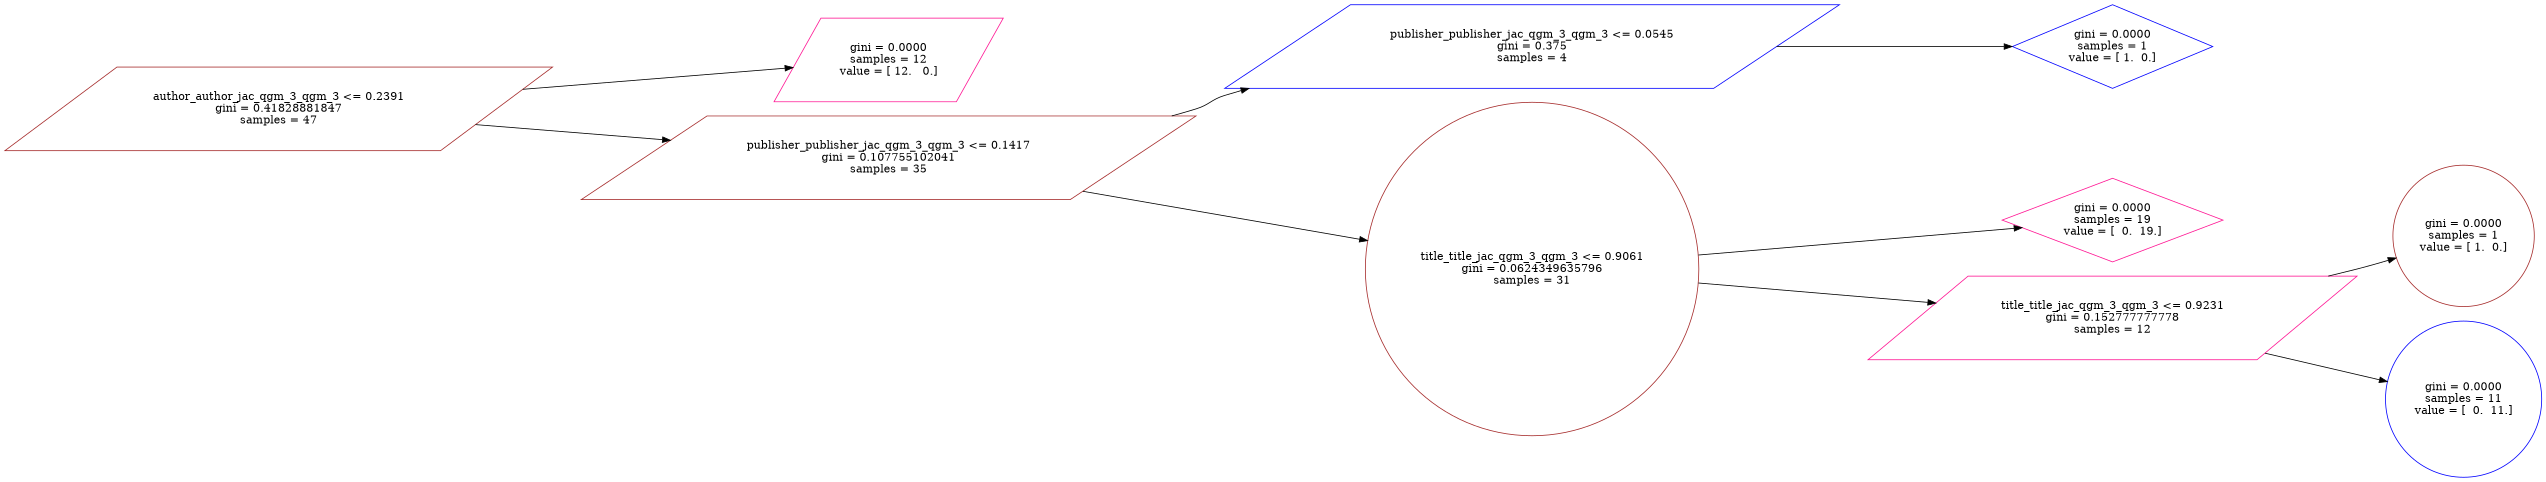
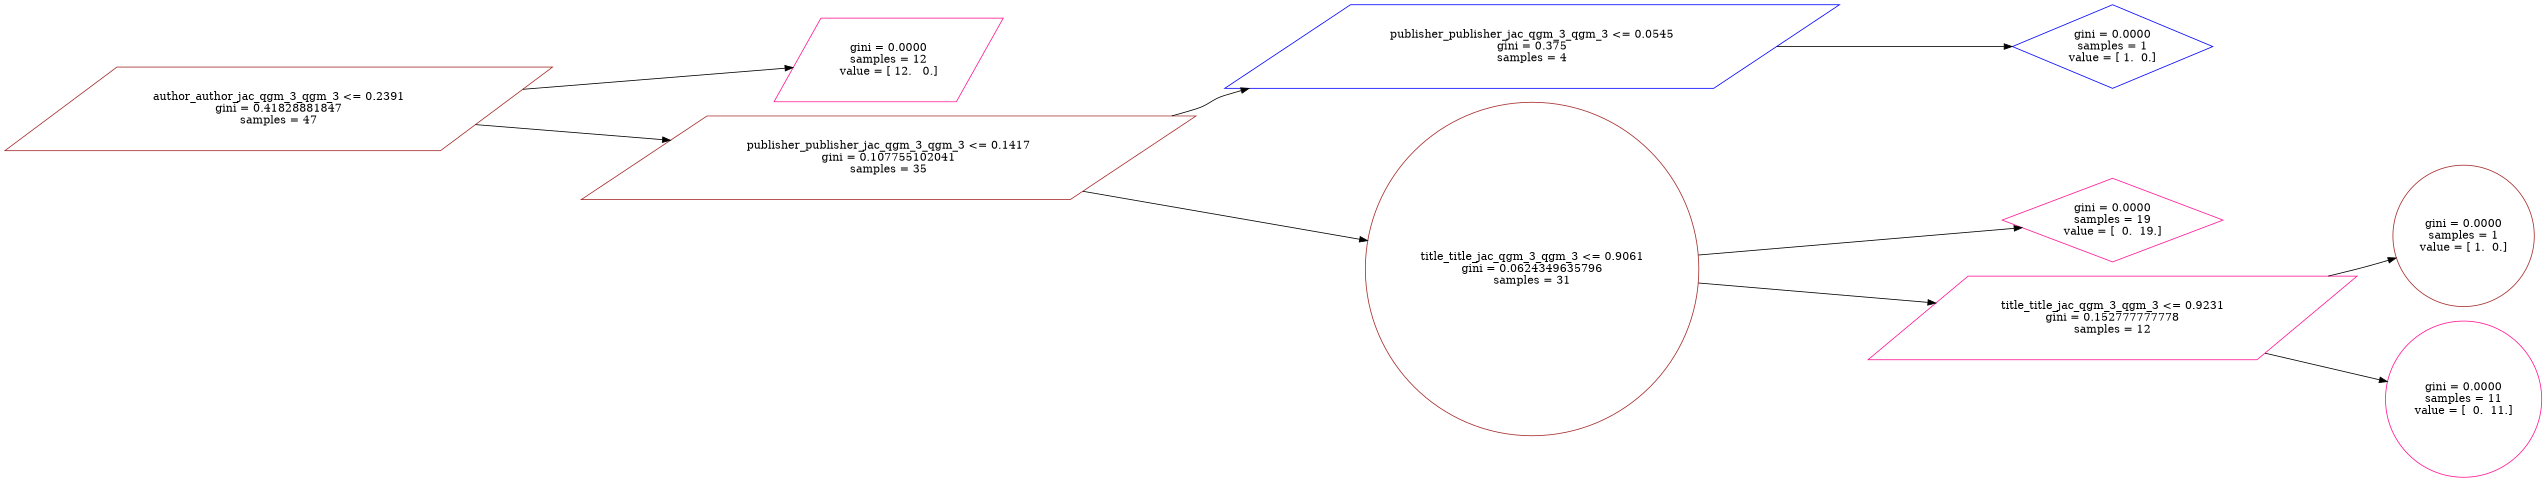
node "gini = 0.0000 samples = 11 value = [  0.  11.]": color blue -> deeppink
